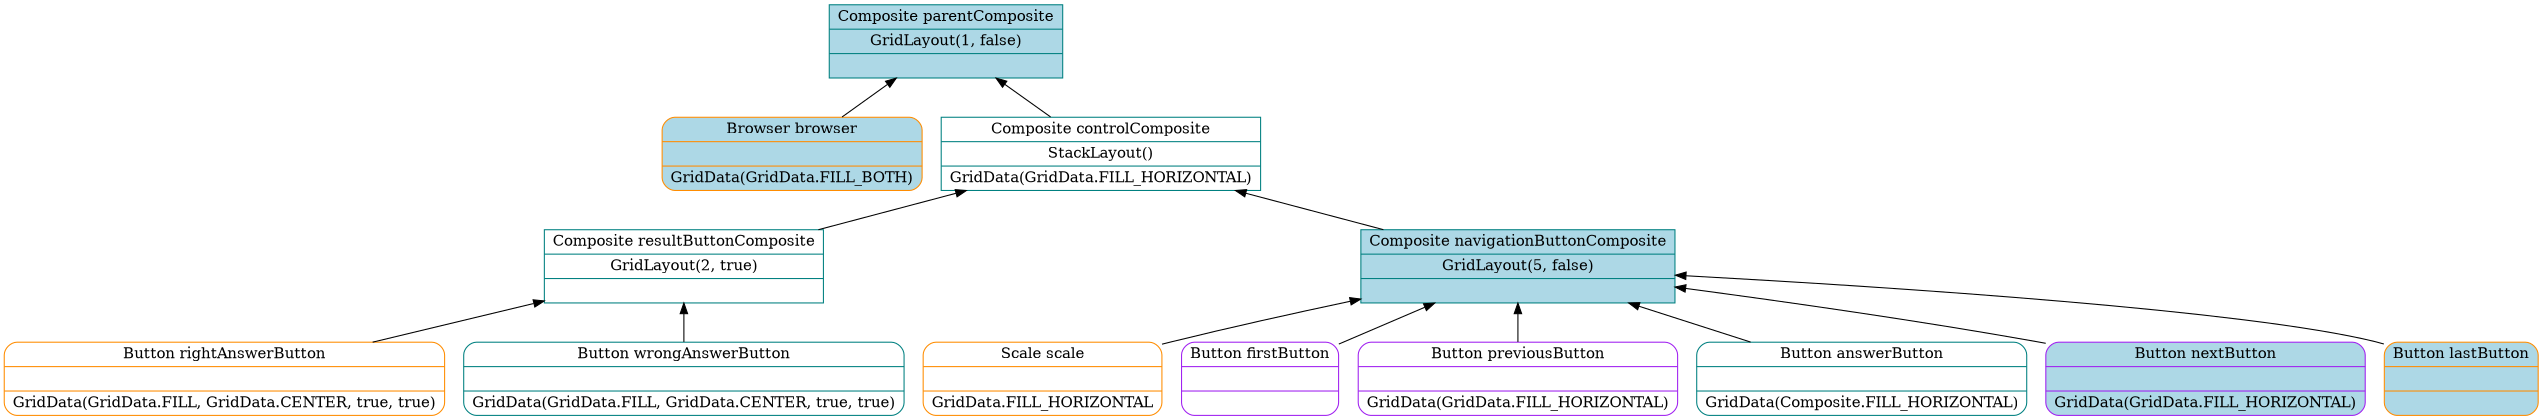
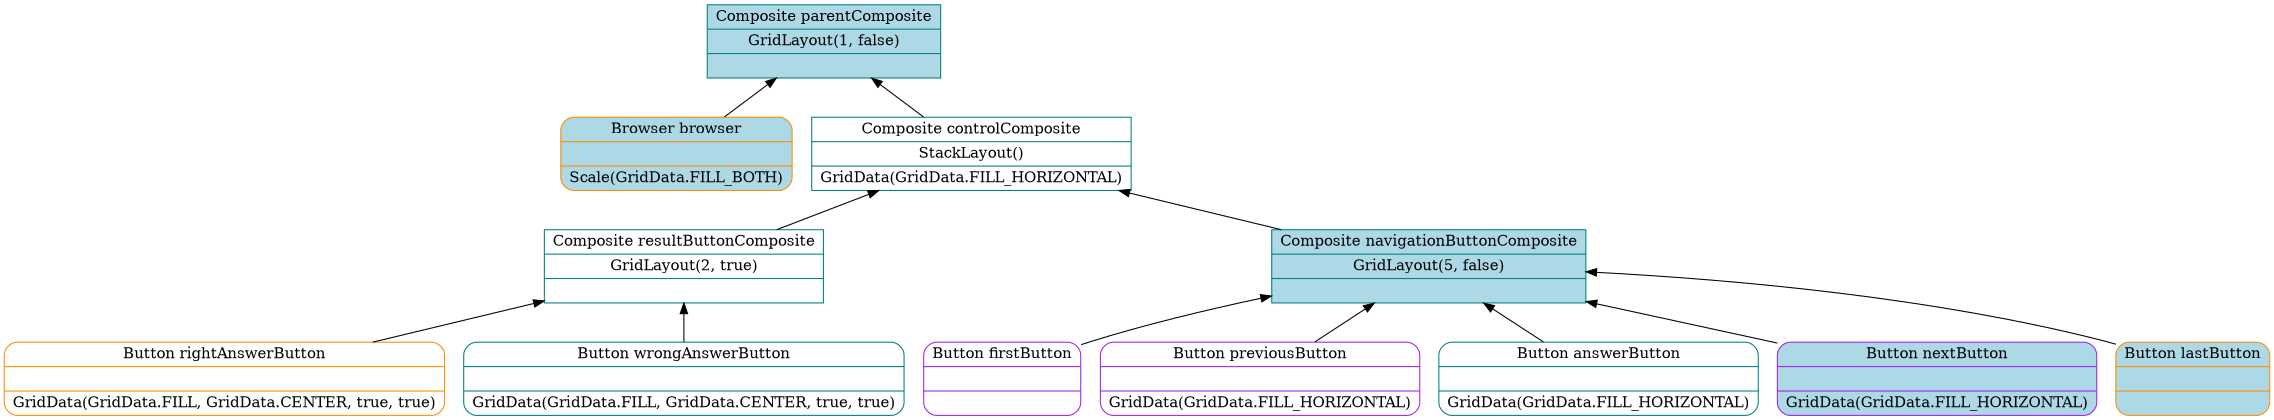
node "Browser browser": text "GridData(GridData.FILL_BOTH)" -> "Scale(GridData.FILL_BOTH)"
node "Scale scale": removed
node "Button answerButton": text "GridData(Composite.FILL_HORIZONTAL)" -> "GridData(GridData.FILL_HORIZONTAL)"
